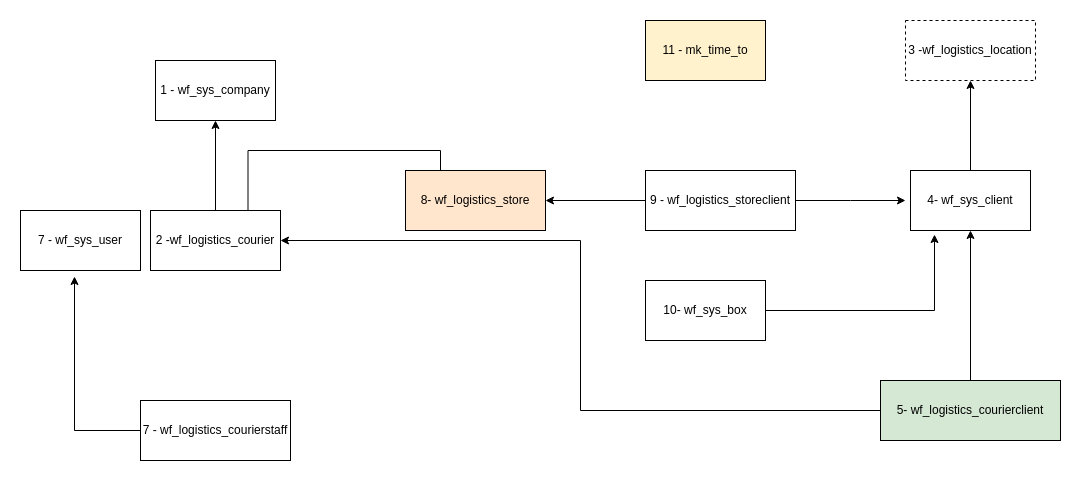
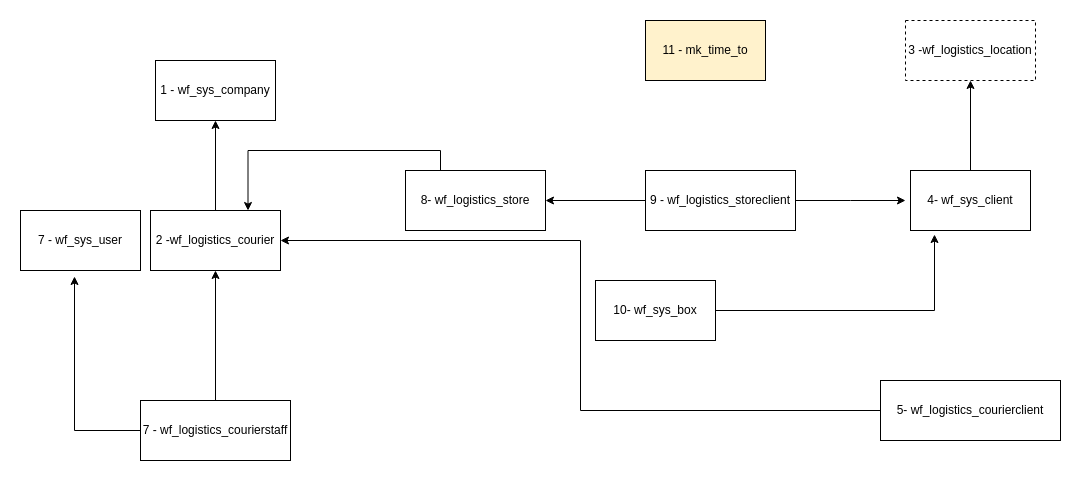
node "8- wf_logistics_store": fillcolor #ffe6cc -> #ffffff
edge "8- wf_logistics_store" -- "2 -wf_logistics_courier": arrowhead none -> classic
edge "5- wf_logistics_courierclient" -> "4- wf_sys_client": removed
node "10- wf_sys_box": moved (706, 311) -> (656, 311)
edge "7 - wf_logistics_courierstaff" -> "2 -wf_logistics_courier": added
node "5- wf_logistics_courierclient": fillcolor #d5e8d4 -> #ffffff
